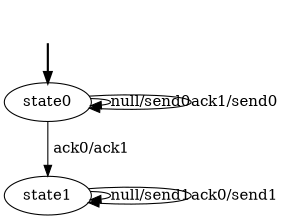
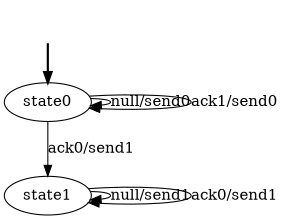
edge "state0" -> "state1": label "ack0/ack1" -> "ack0/send1"
